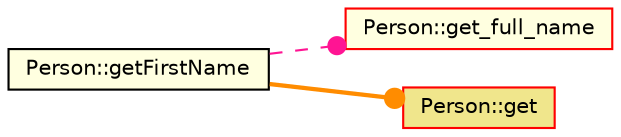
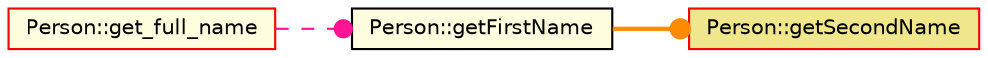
edge "Person::getFirstName" -> "Person::get_full_name": reversed
node "Person::get": label "Person::get" -> "Person::getSecondName"
